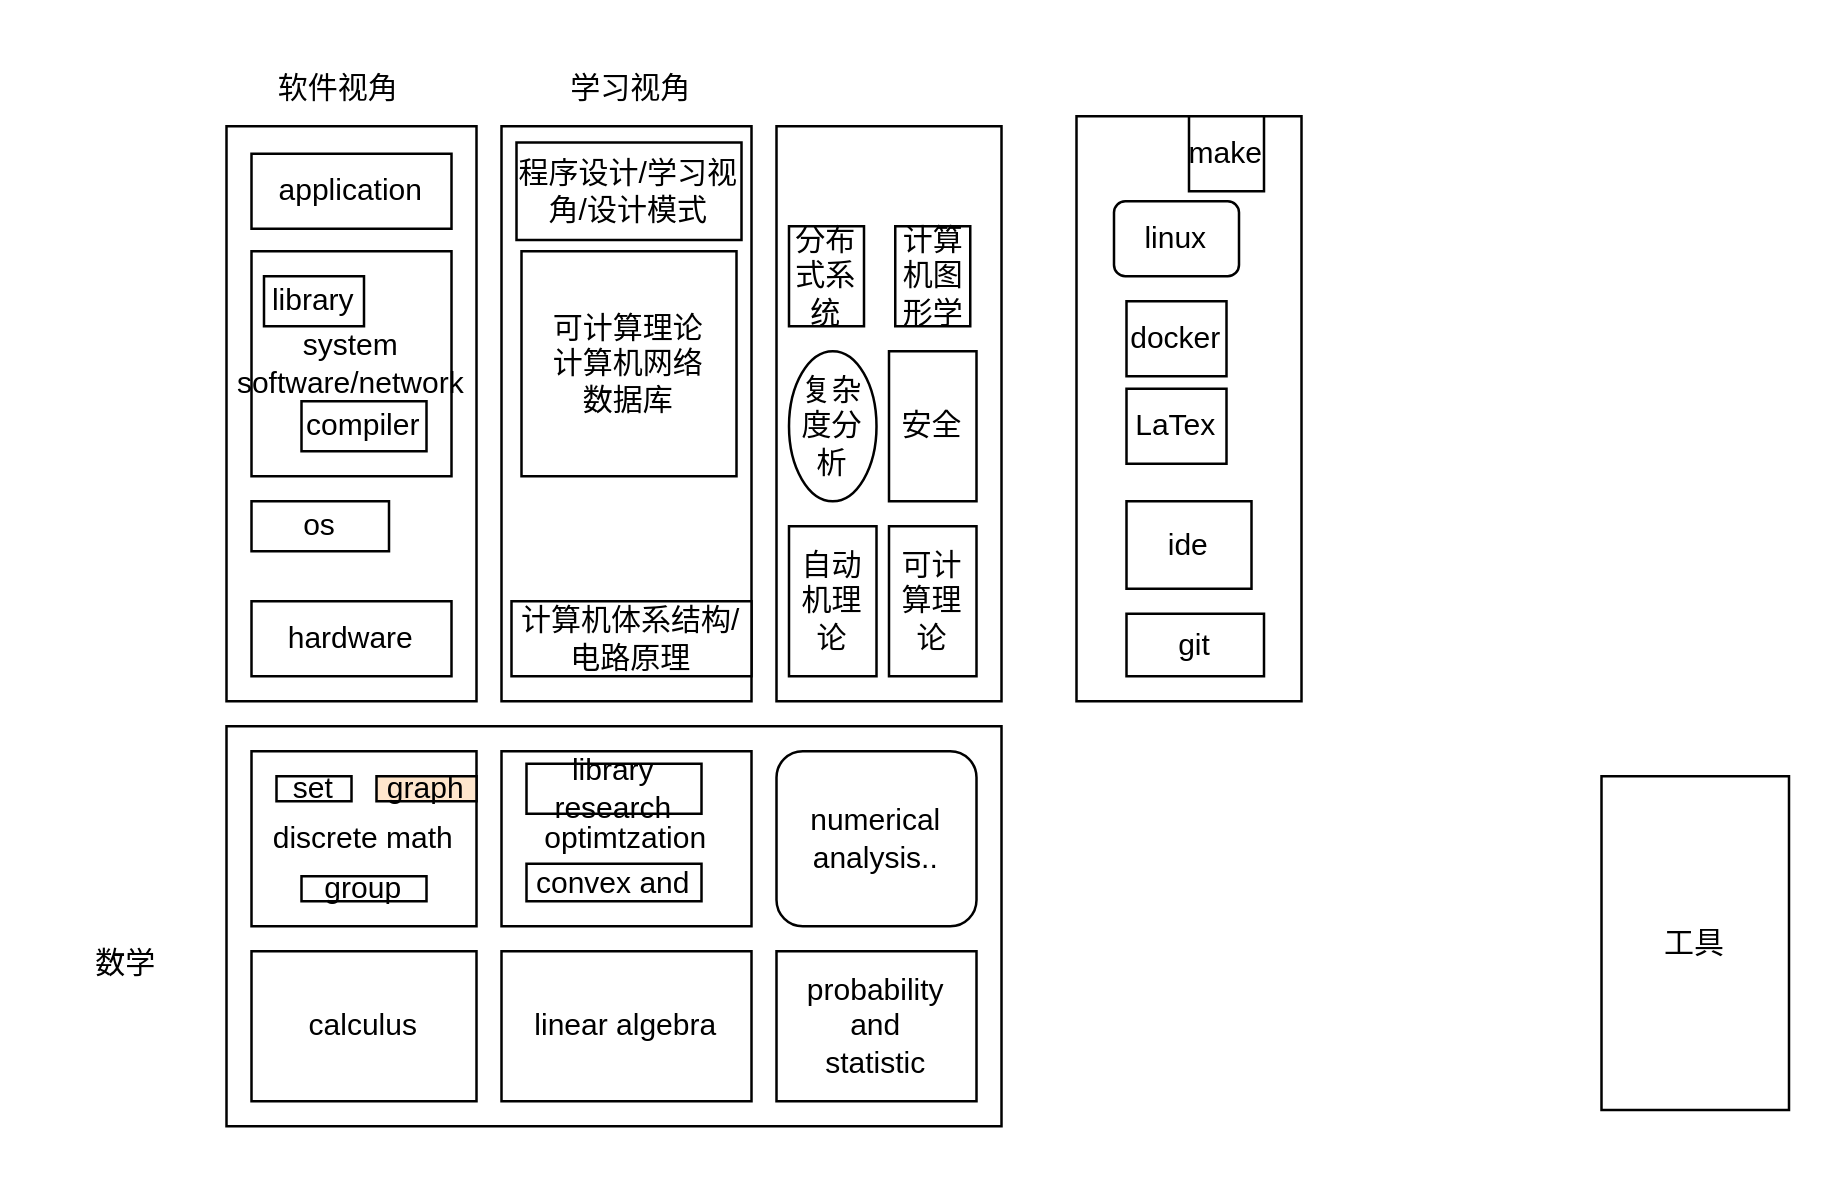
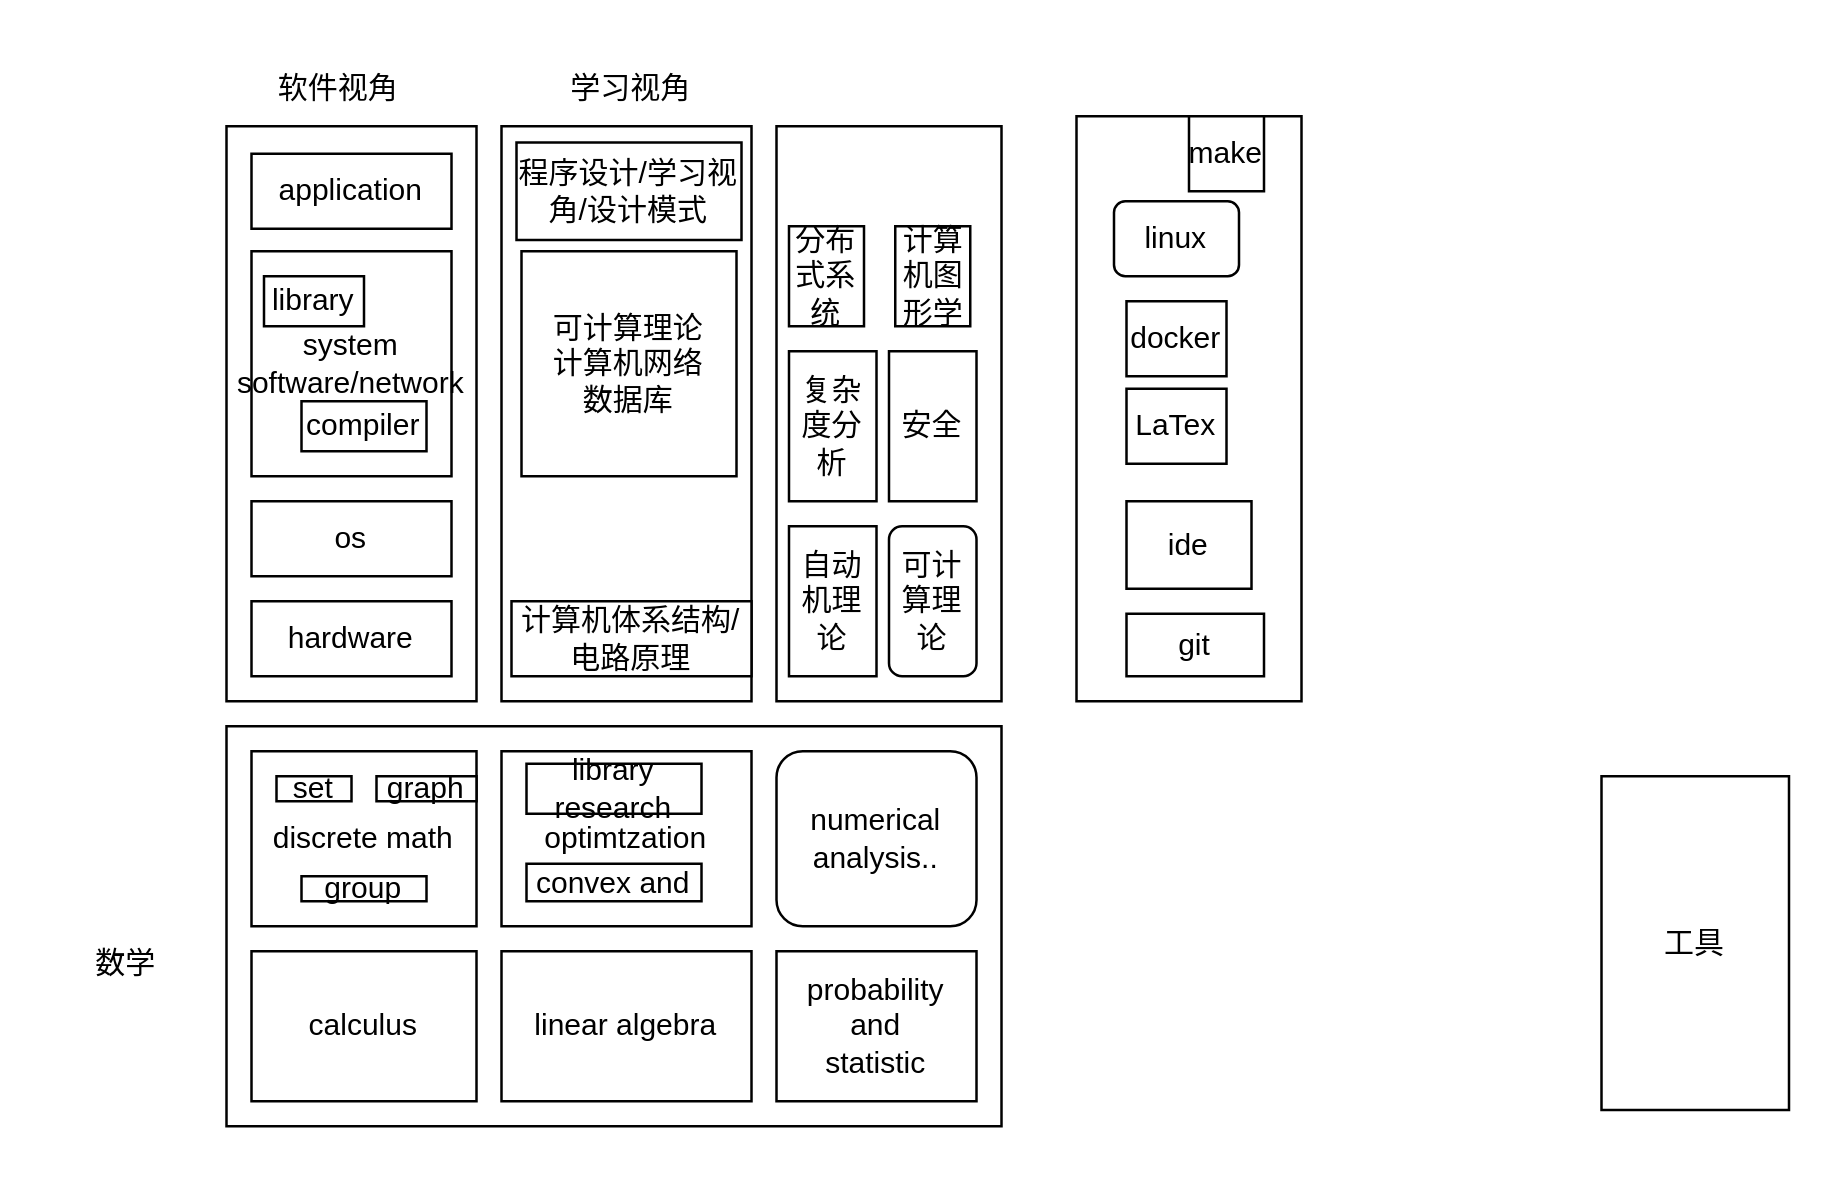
node "复杂度分析": shape ellipse -> rectangle
node "os": size 138x50 -> 200x75
node "可计算理论": shape rectangle -> rounded rectangle
node "graph": fillcolor #ffe6cc -> #ffffff
